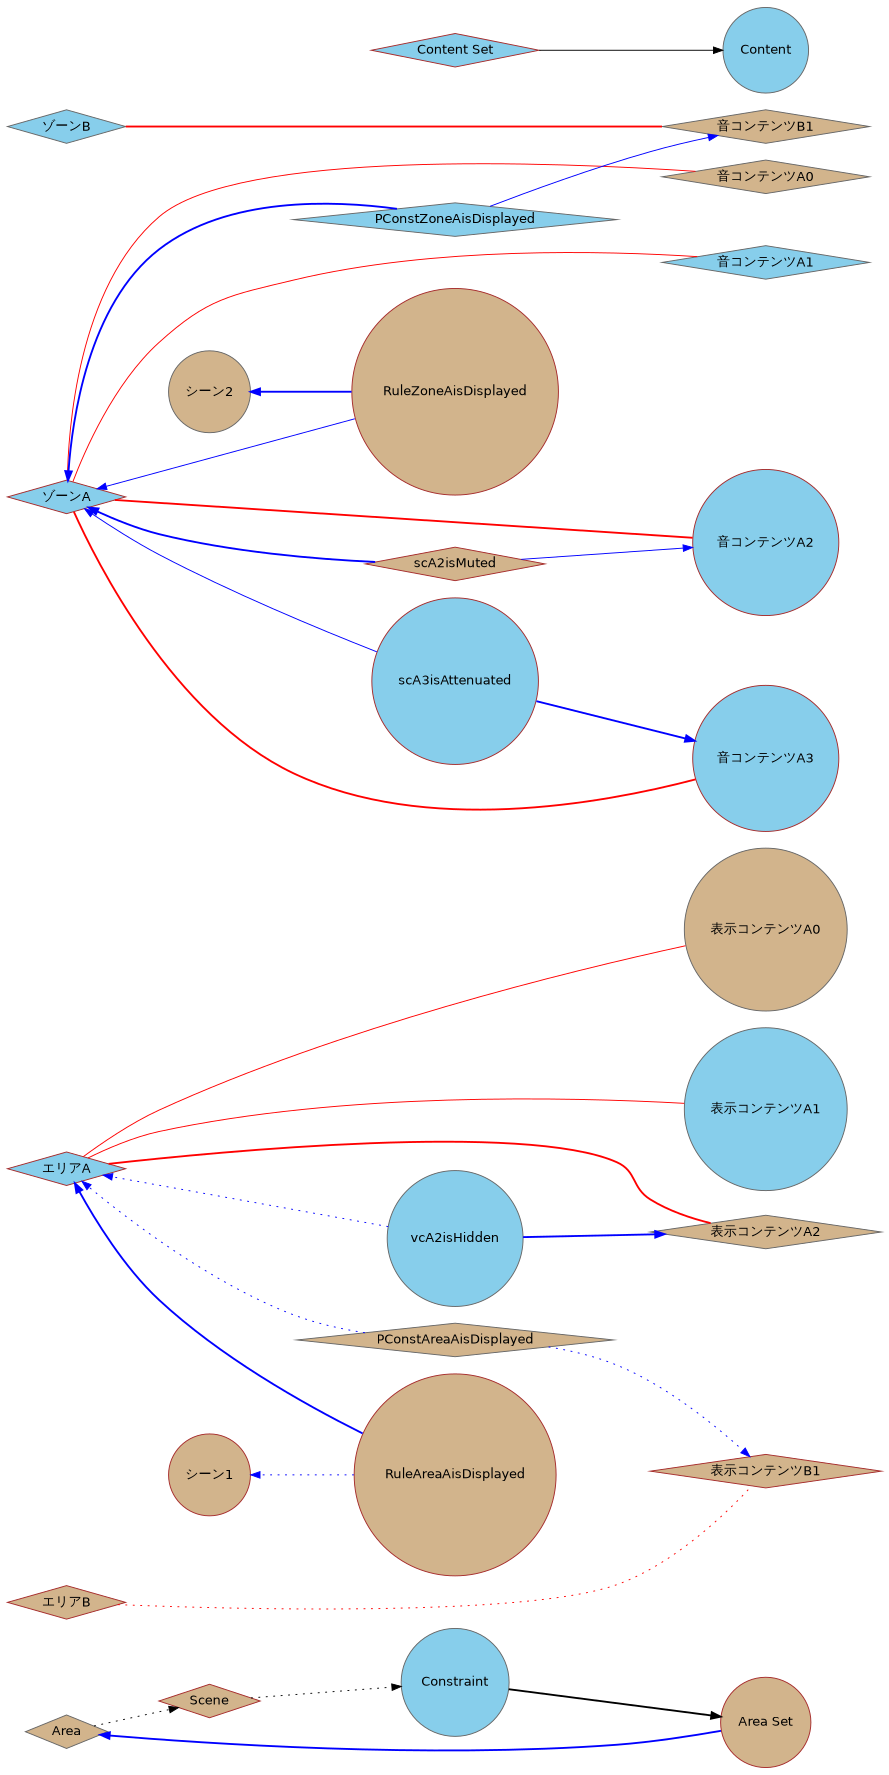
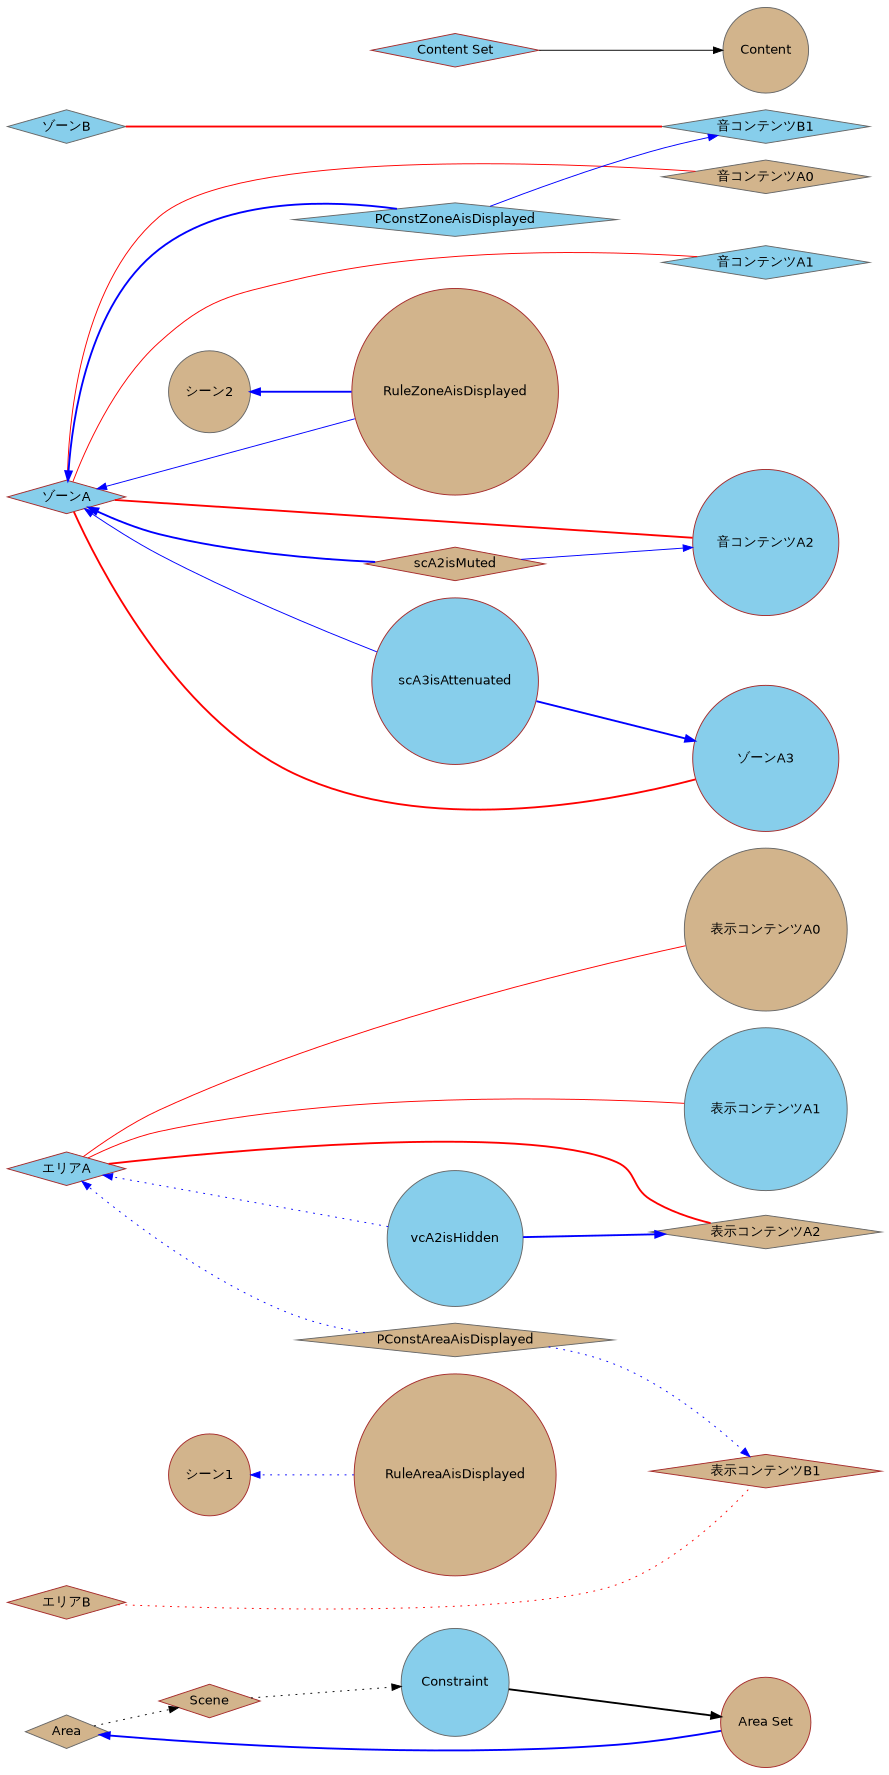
node "Content": fillcolor skyblue -> tan
node "音コンテンツB1": fillcolor tan -> skyblue
node "音コンテンツA3": label "音コンテンツA3" -> "ゾーンA3"
edge "RuleAreaAisDisplayed" -> "エリアA": removed
